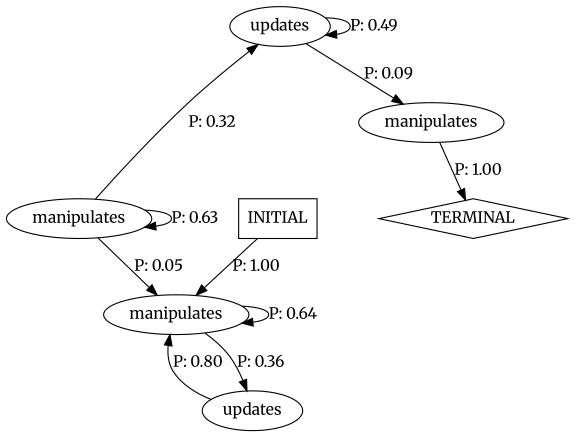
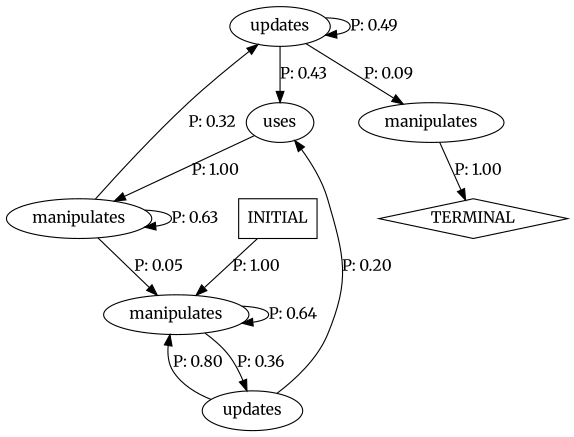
node "uses": added
